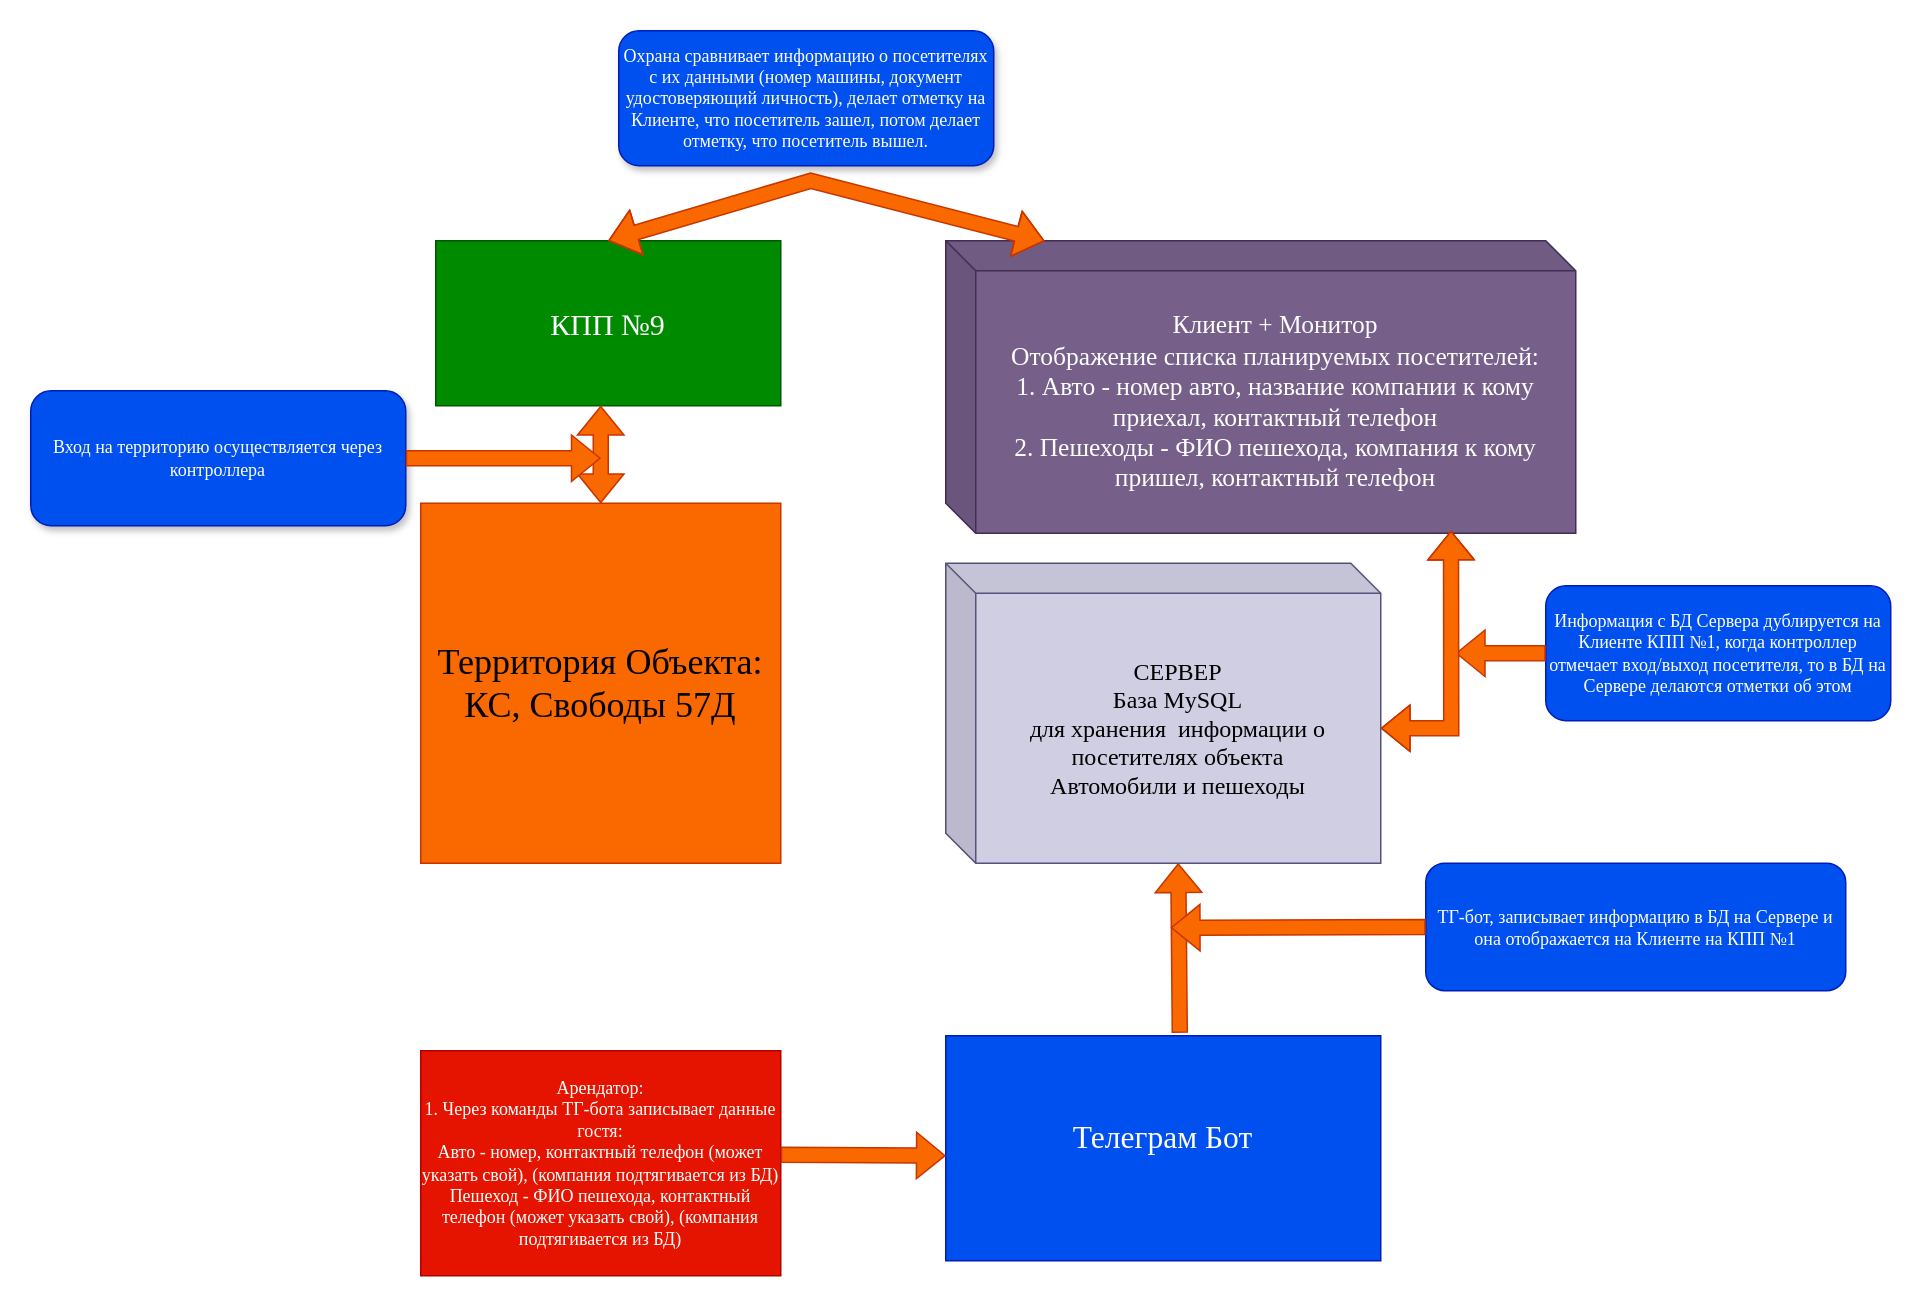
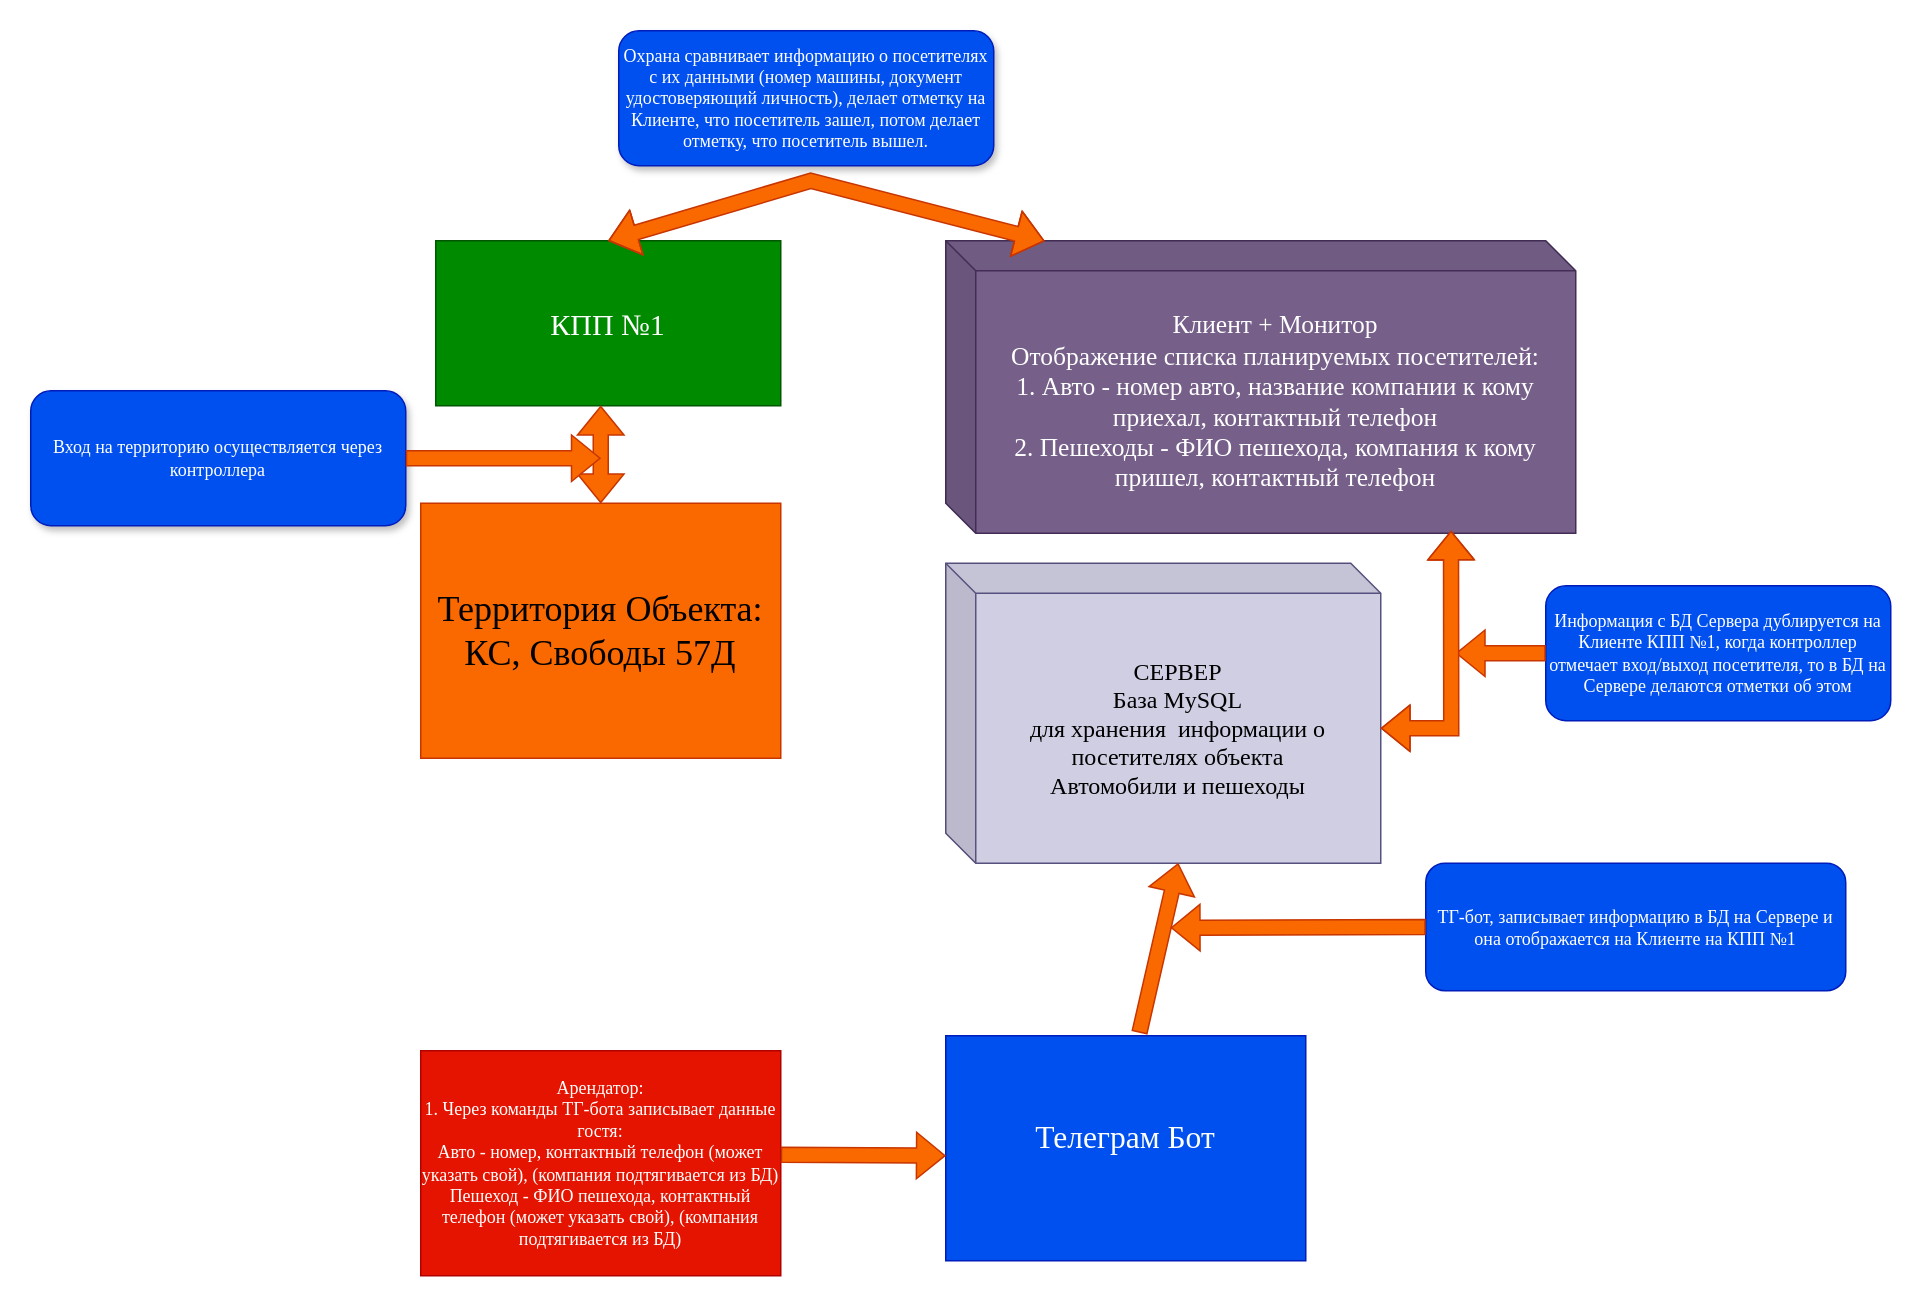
node "КПП №9": label "КПП №9" -> "КПП №1"
node "Территория Объекта: КС, Свободы 57Д": size 360x360 -> 360x255
node "Телеграм Бот": size 435x225 -> 360x225
